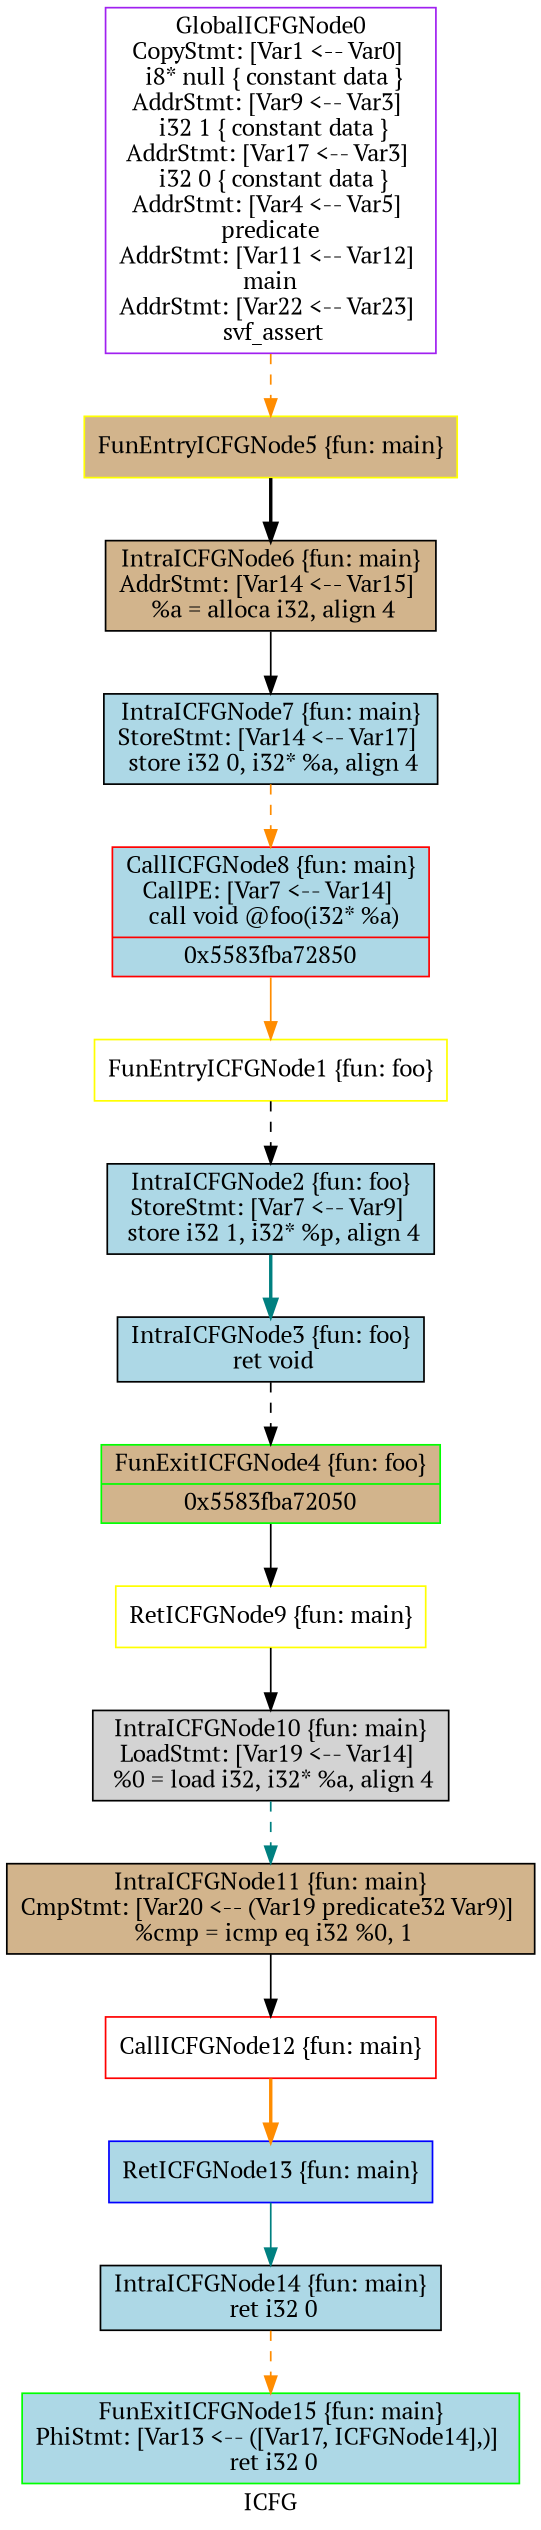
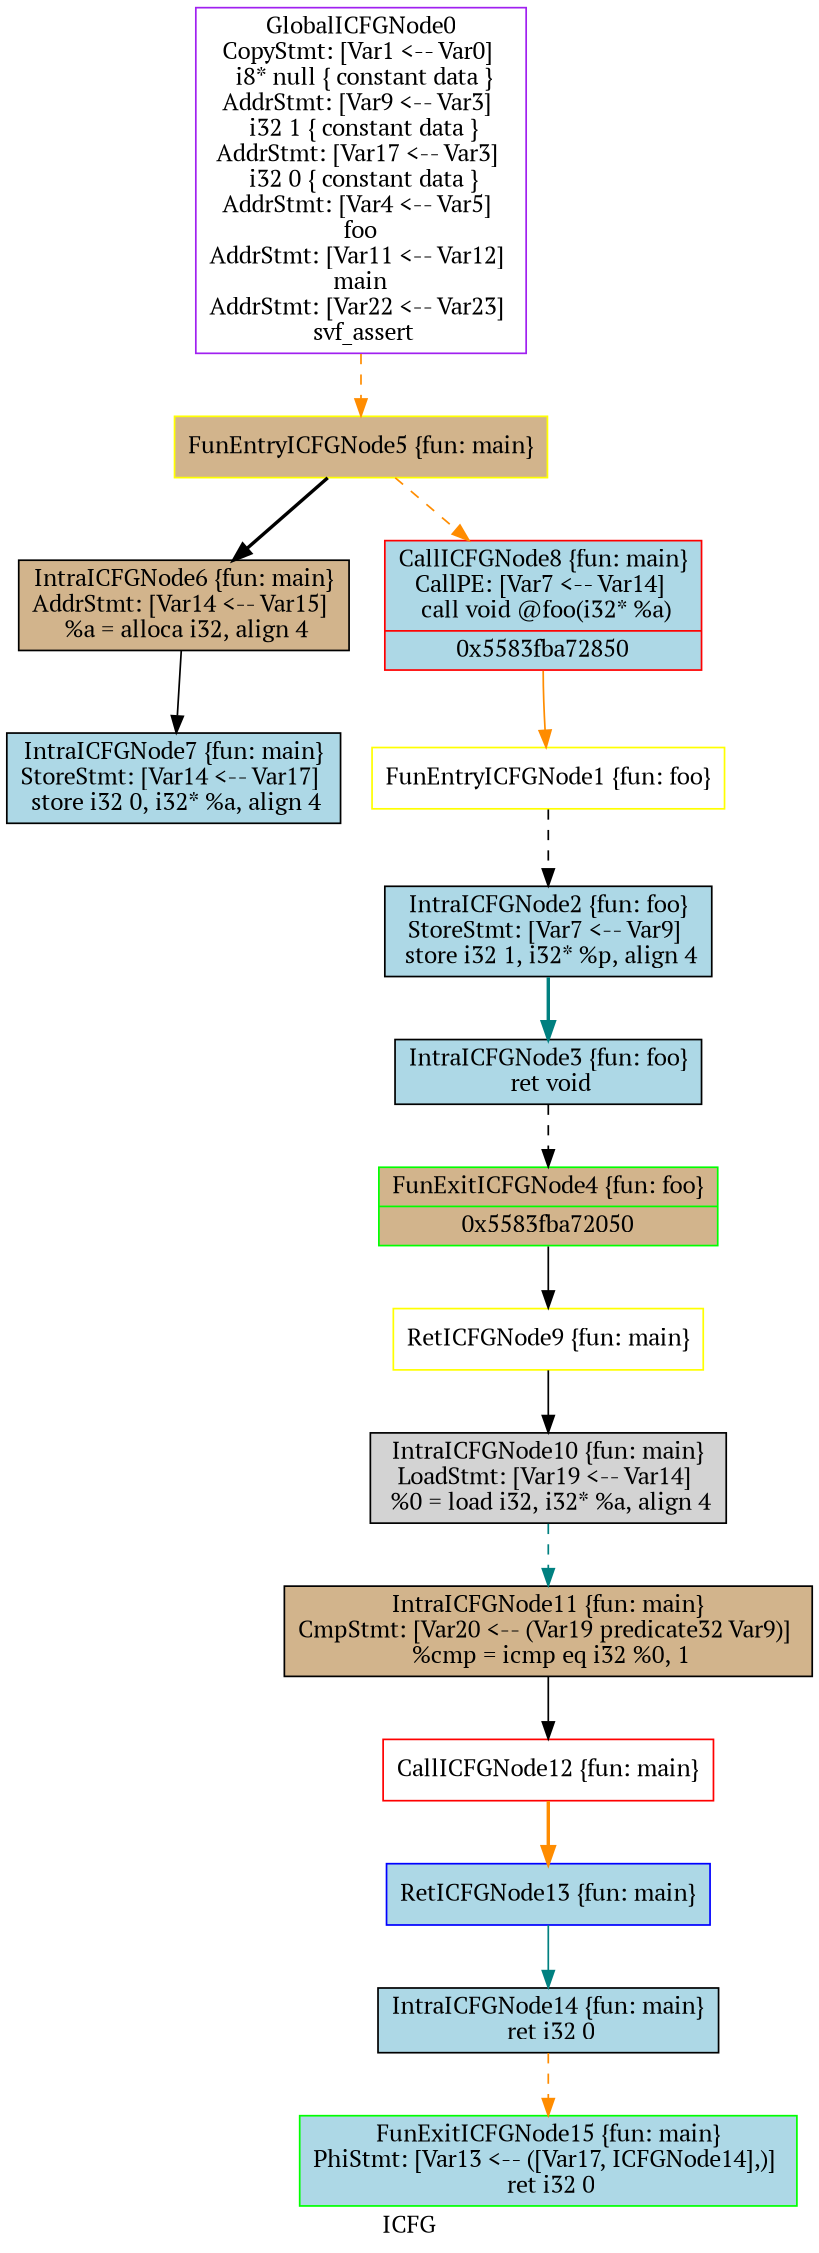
node "GlobalICFGNode0": text "predicate" -> "foo"
edge "IntraICFGNode7 {fun: main}" -> "CallICFGNode8 {fun: main}": now "FunEntryICFGNode5 {fun: main}" -> "CallICFGNode8 {fun: main}"
